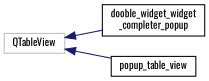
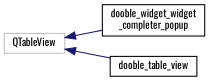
node "popup_table_view": label "popup_table_view" -> "dooble_table_view"
